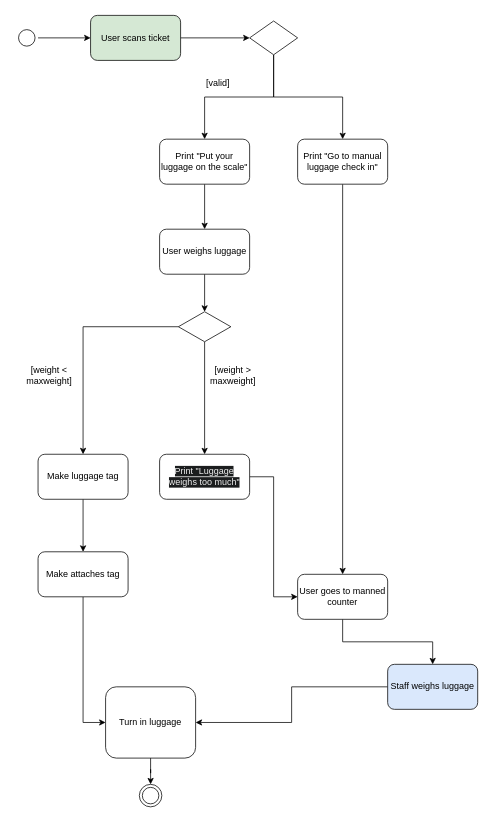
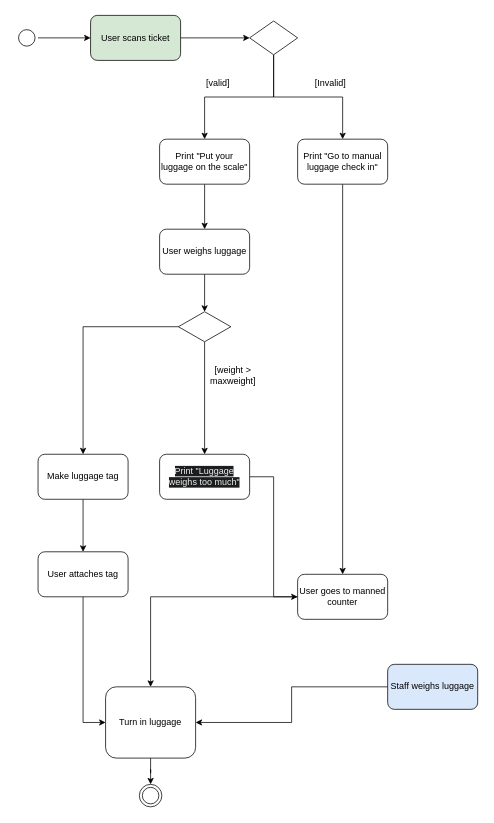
node "[Invalid]": added
node "[weight < maxweight]": removed
node "Make attaches tag": label "Make attaches tag" -> "User attaches tag"
edge "User goes to manned counter" -> "Staff weighs luggage": now "User goes to manned counter" -> "Turn in luggage"
